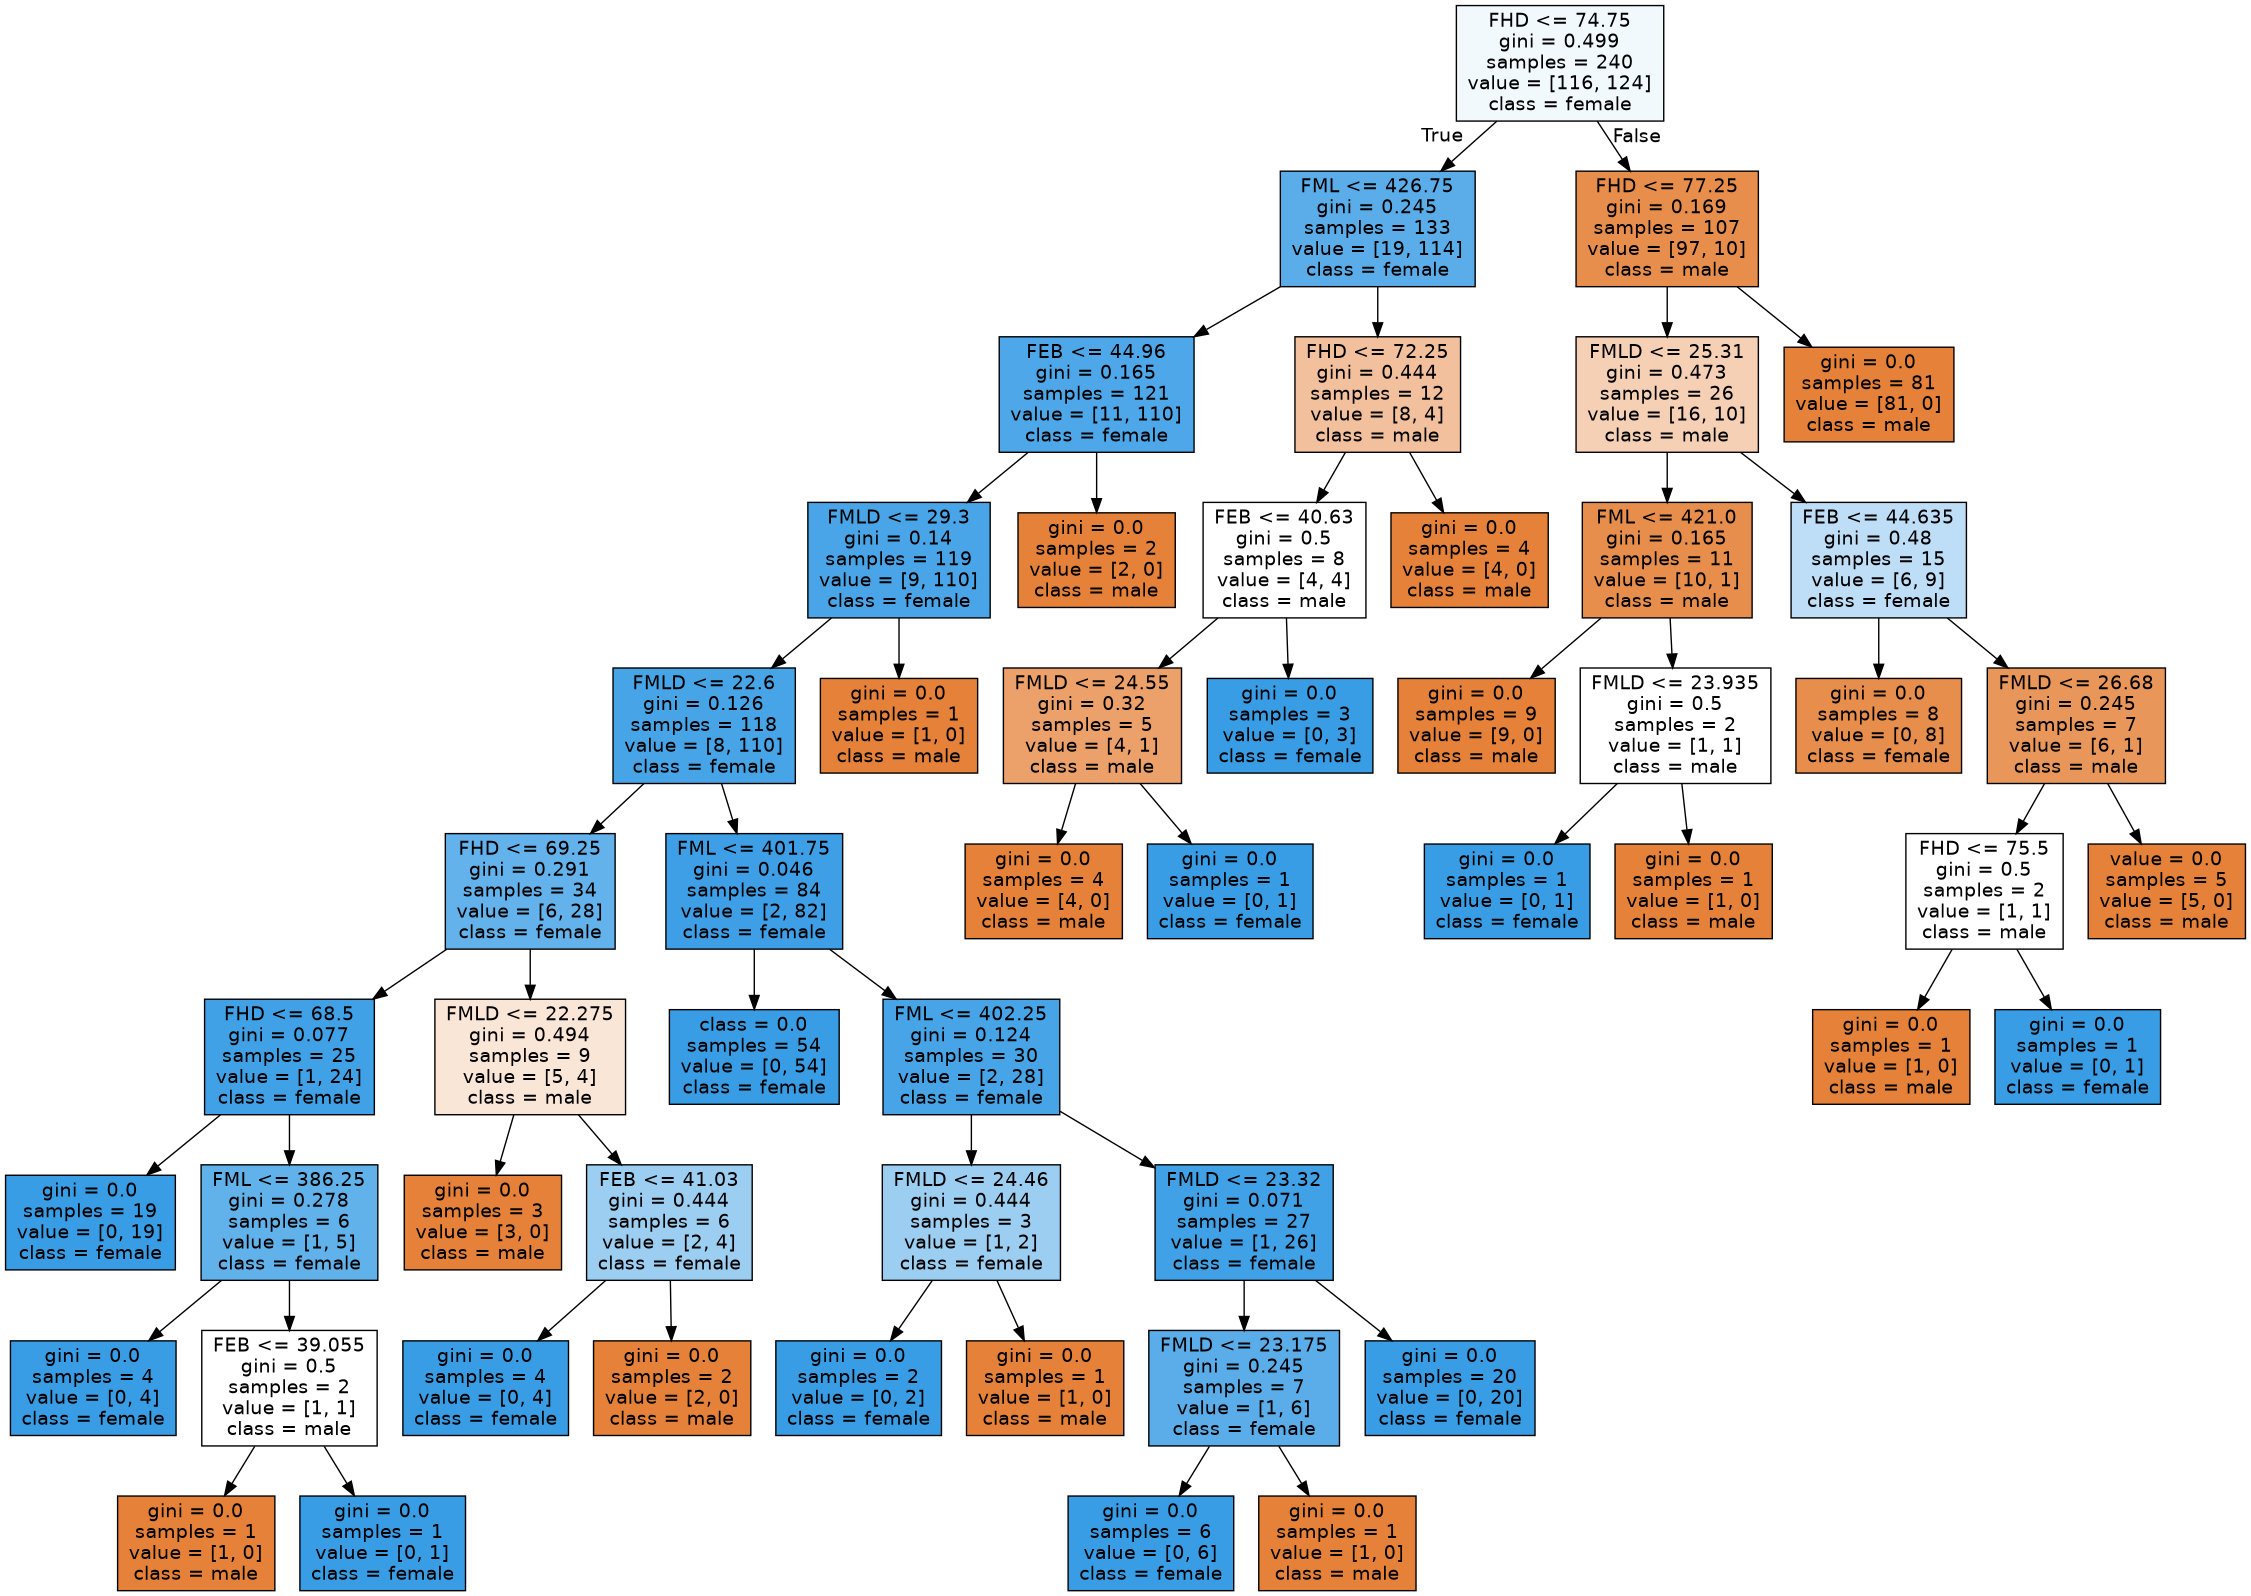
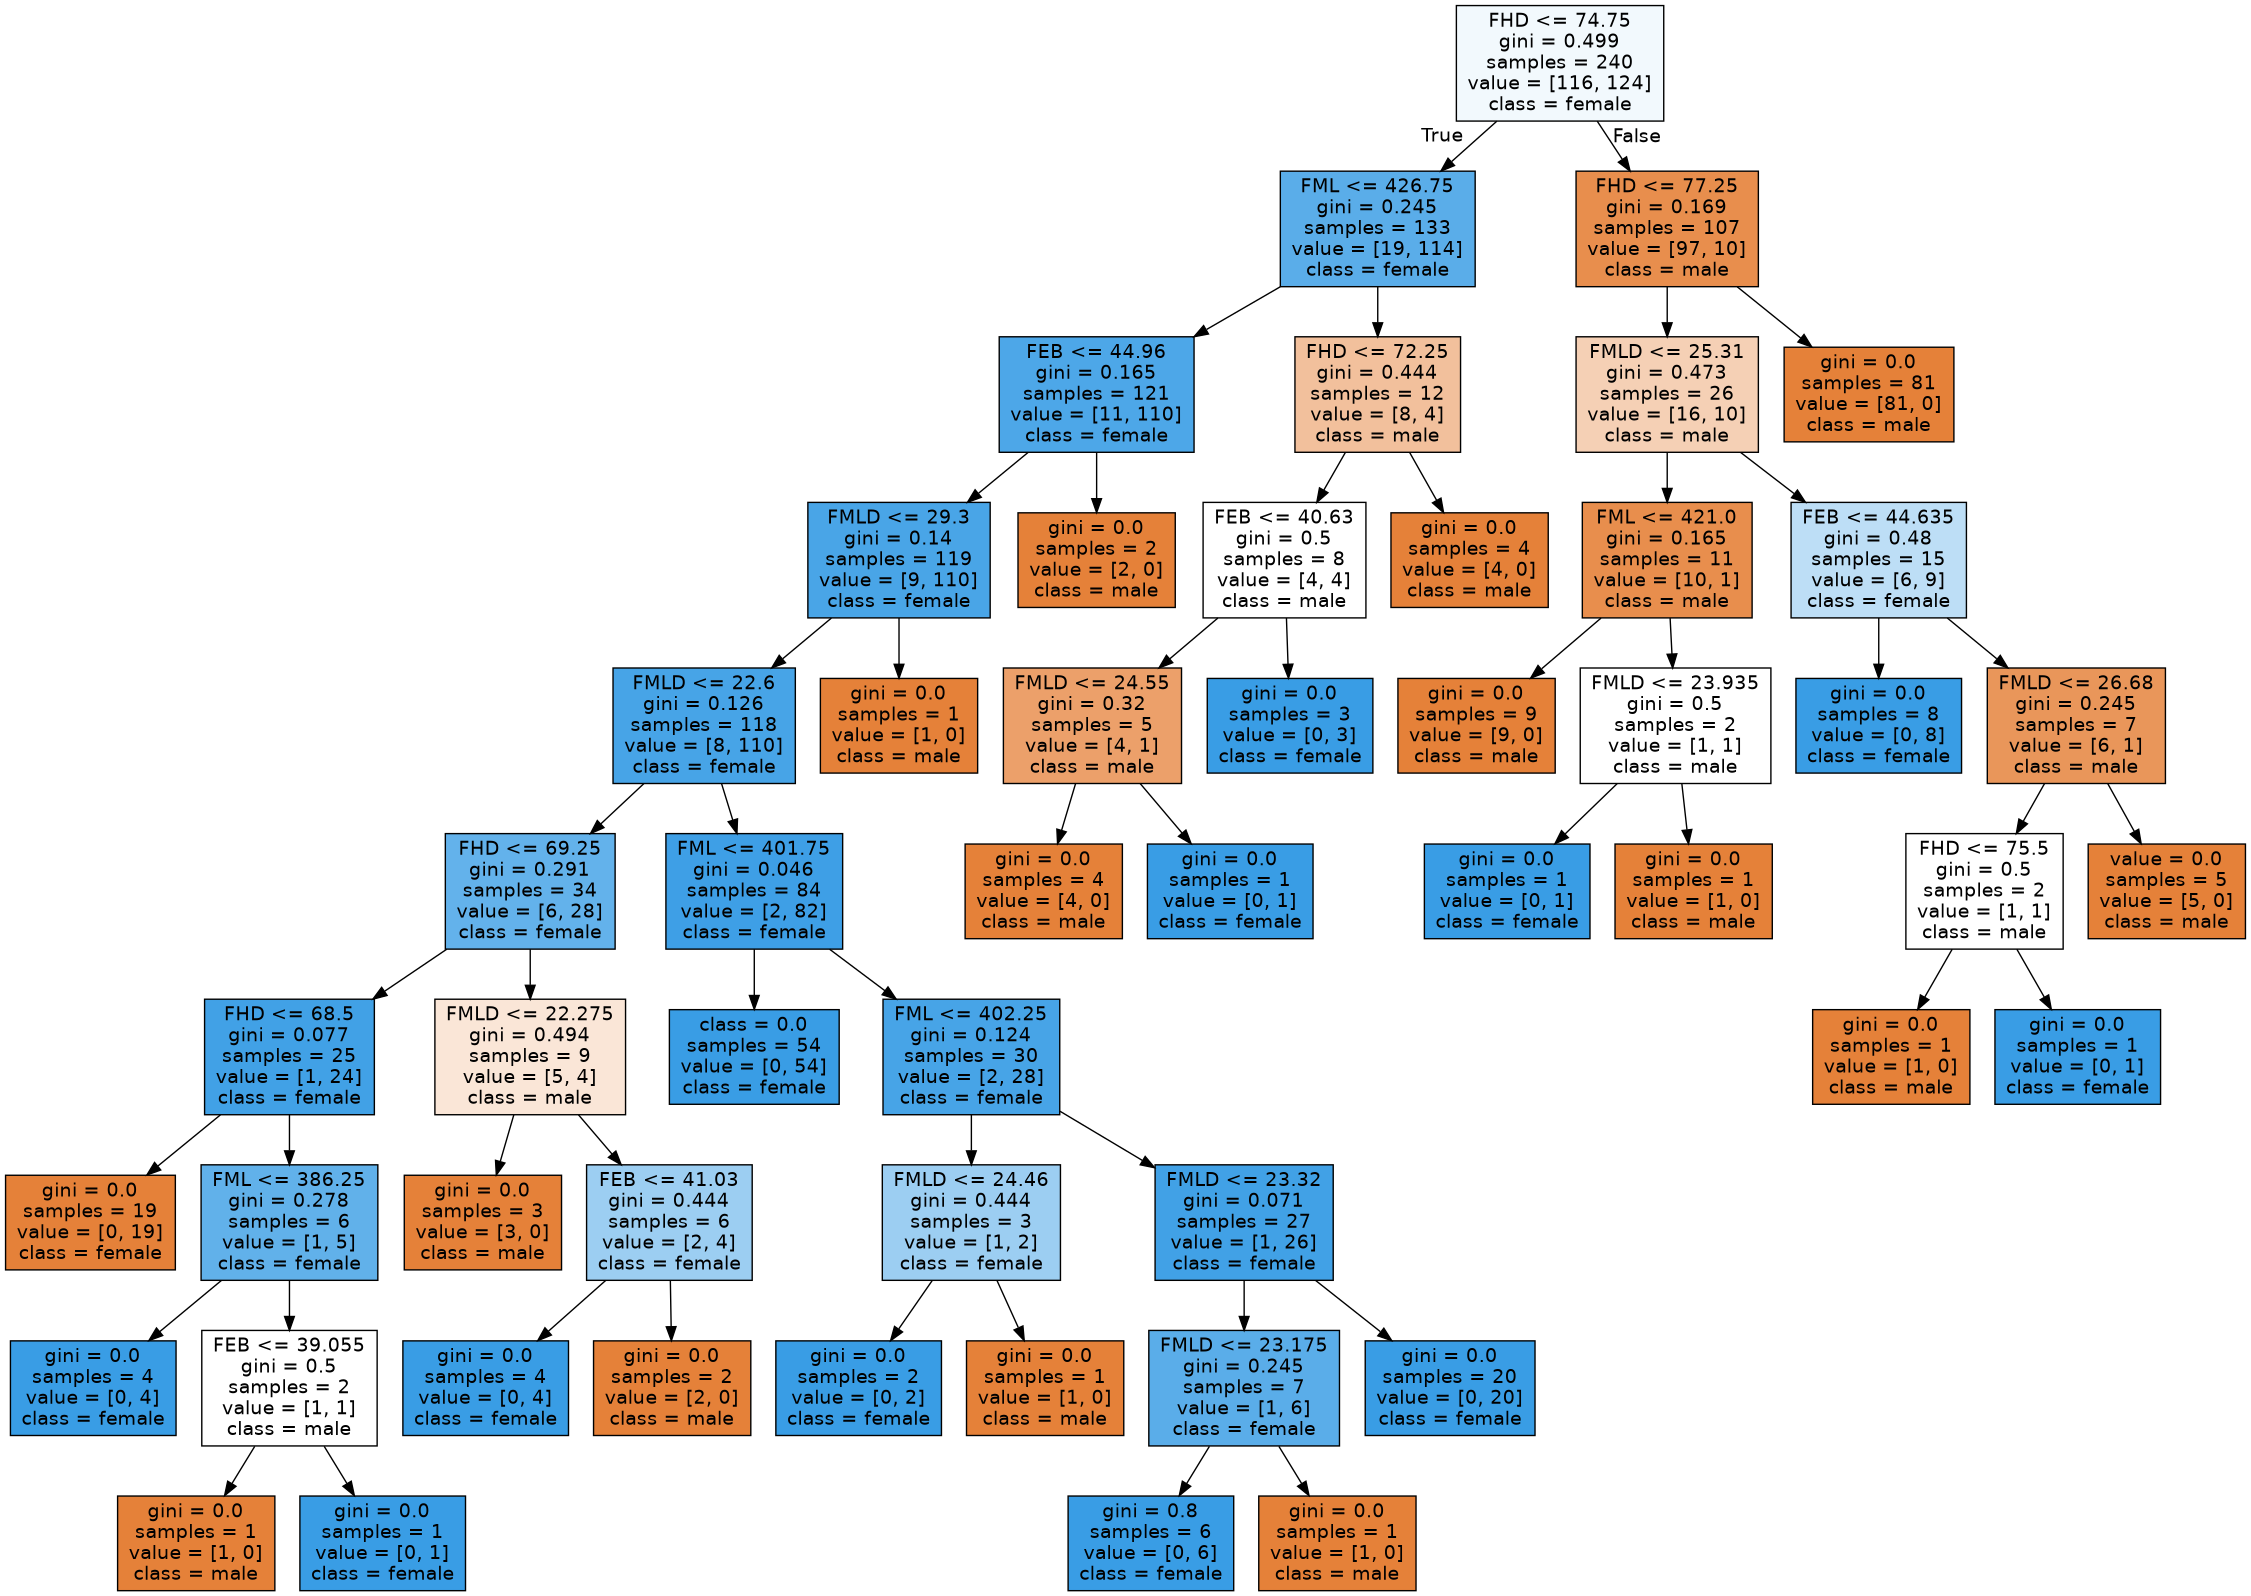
node "gini = 0.0 samples = 8 value = [0, 8] class = female": fillcolor #e88e4d -> #399de5
node "gini = 0.0 samples = 19 value = [0, 19] class = female": fillcolor #399de5 -> #e58139
node "gini = 0.0 samples = 6 value = [0, 6] class = female": label "gini = 0.0 samples = 6 value = [0, 6] class = female" -> "gini = 0.8 samples = 6 value = [0, 6] class = female"
